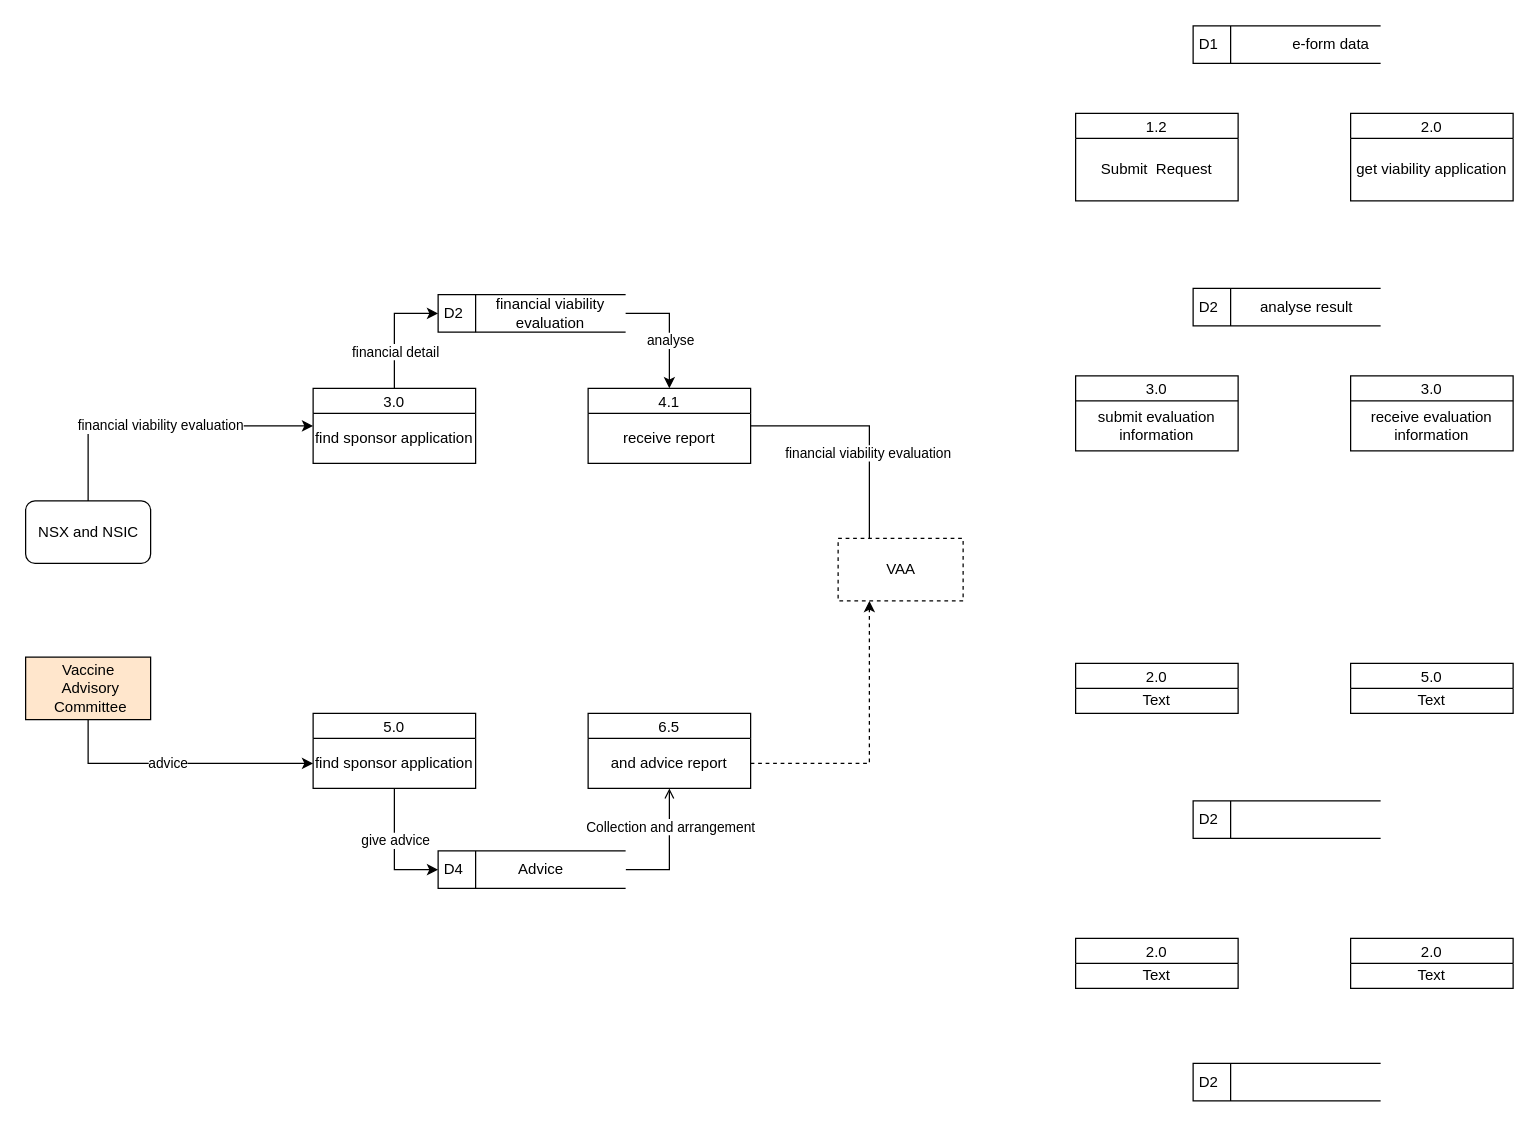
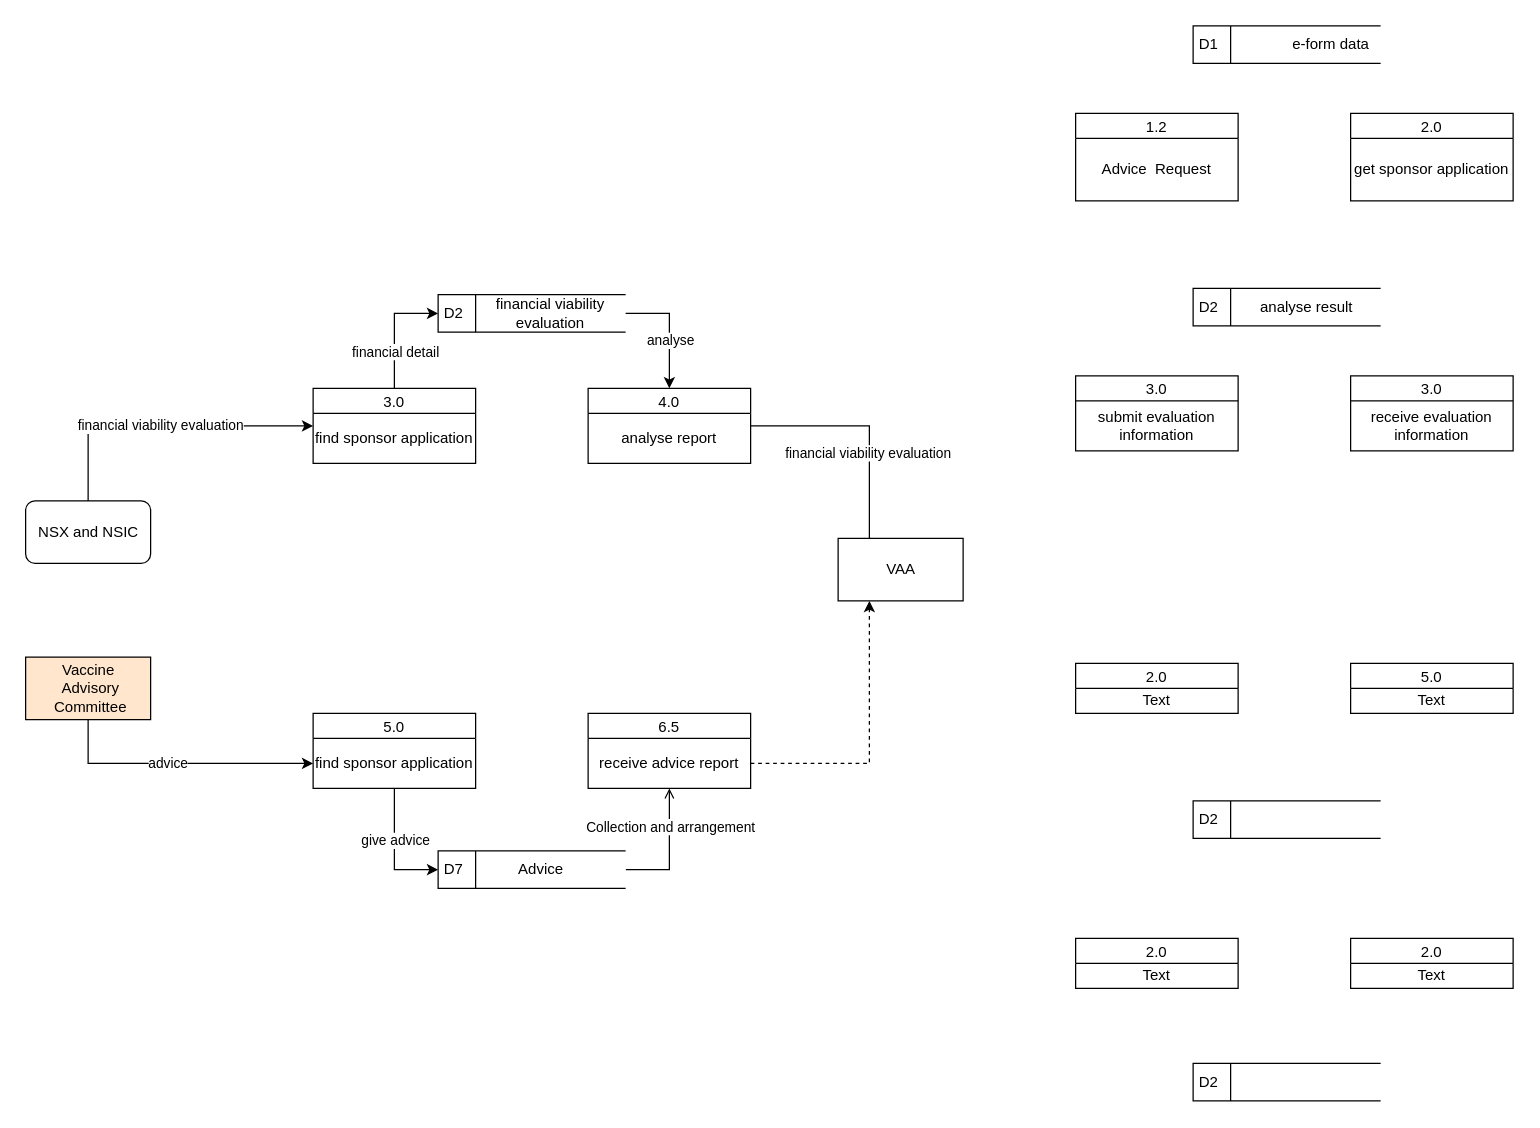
node "Submit Request": label "Submit Request" -> "Advice Request"
node "get viability application": label "get viability application" -> "get sponsor application"
node "4.1": label "4.1" -> "4.0"
node "receive report": label "receive report" -> "analyse report"
node "VAA": style dashed -> solid
node "and advice report": label "and advice report" -> "receive advice report"
node "D4": label "D4" -> "D7"
